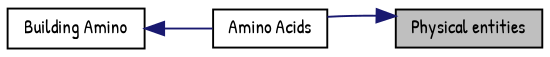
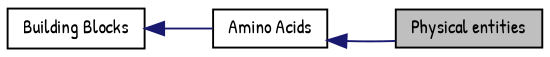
edge "Amino Acids" -> "Physical entities": reversed
node "Building Amino": label "Building Amino" -> "Building Blocks"
